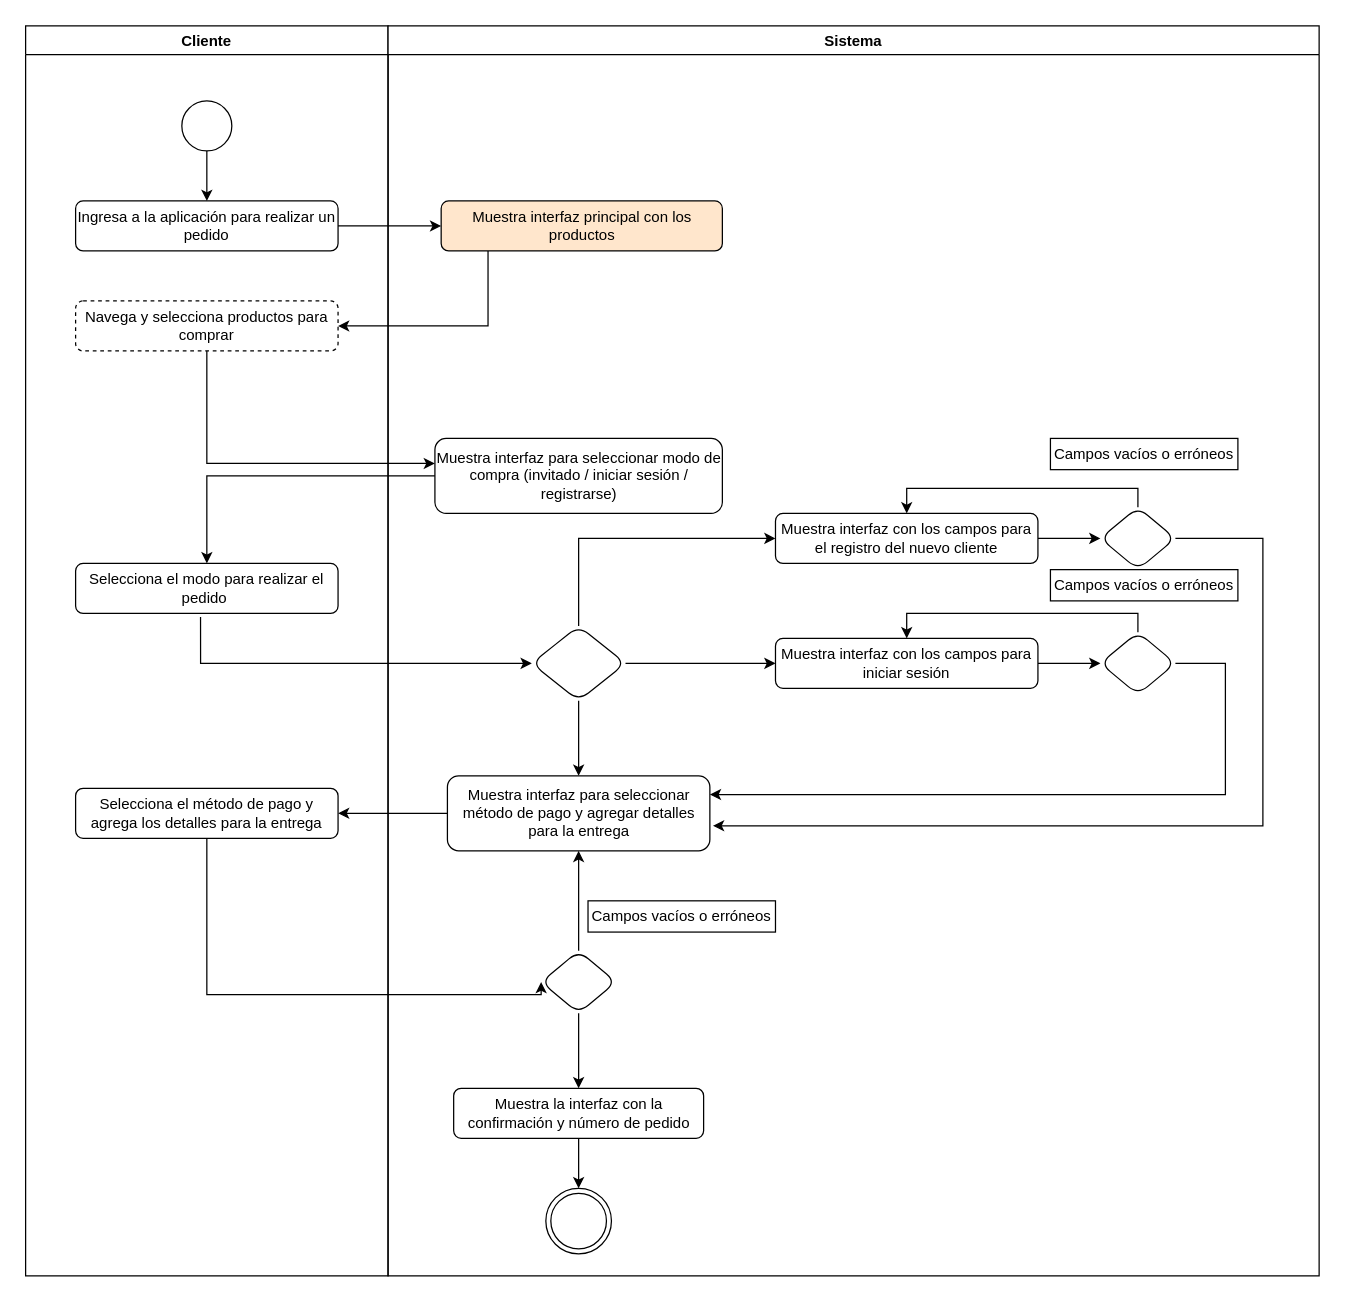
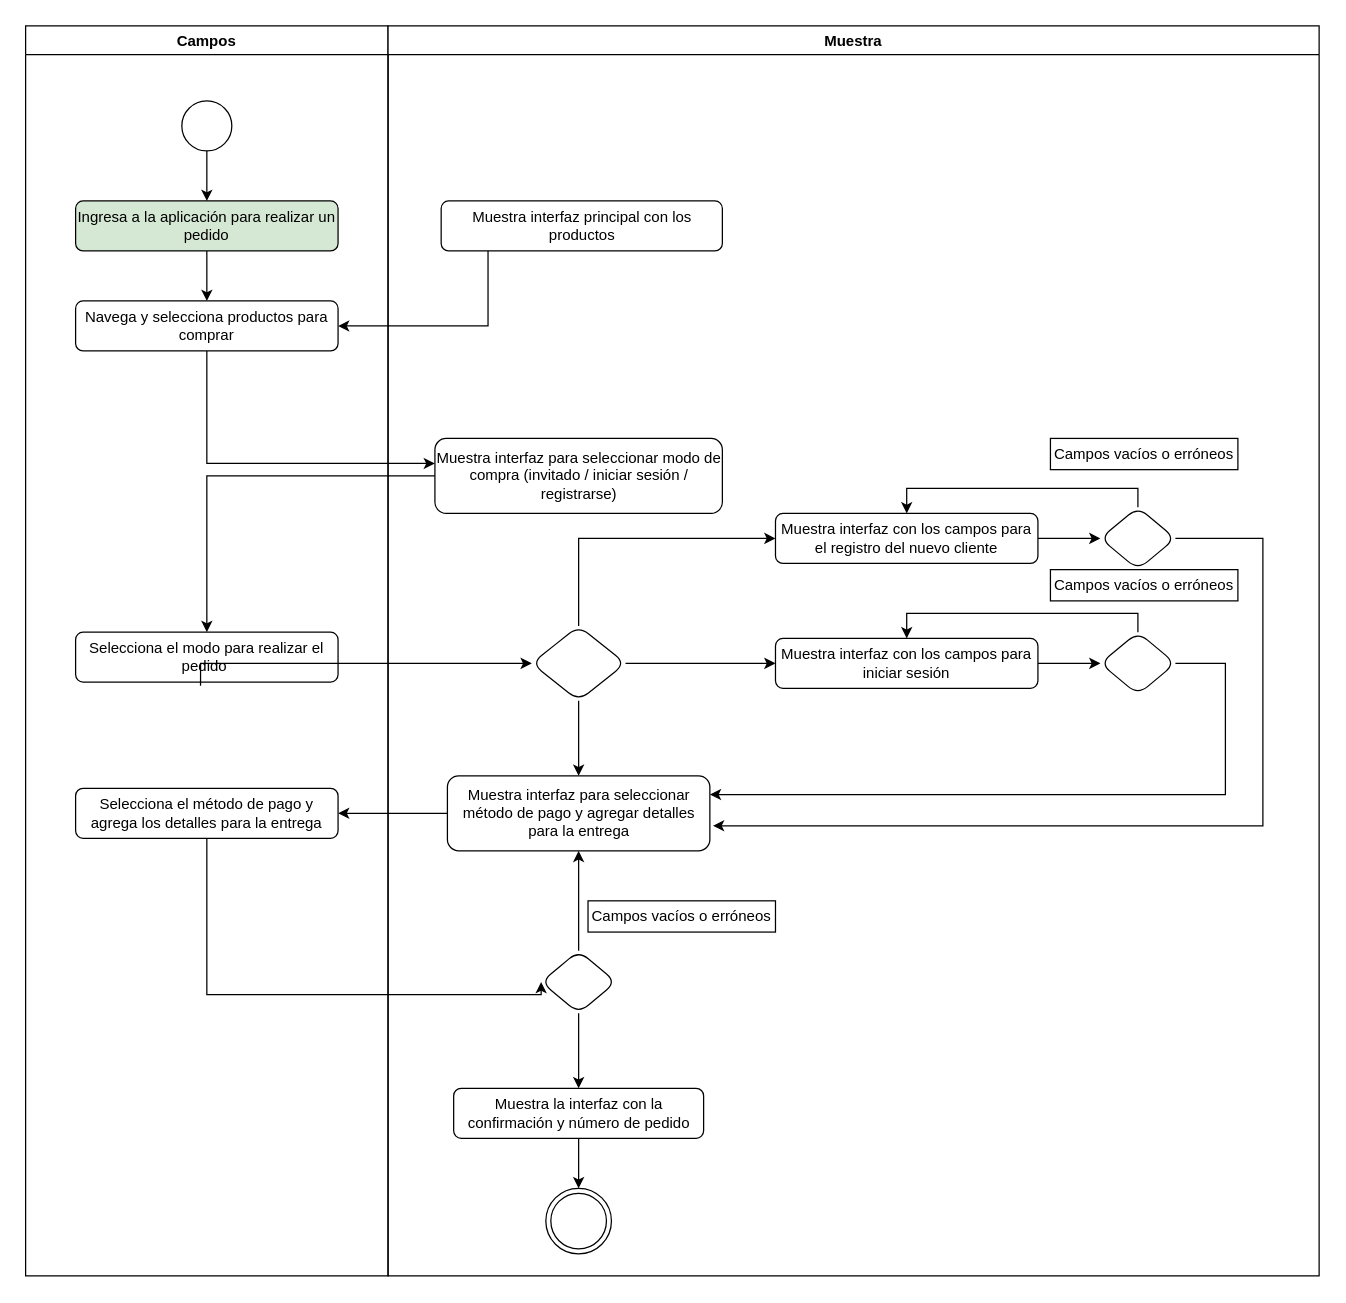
node "Cliente": label "Cliente" -> "Campos"
node "Sistema": label "Sistema" -> "Muestra"
node "Ingresa a la aplicación para realizar un pedido": fillcolor #ffffff -> #d5e8d4
edge "Ingresa a la aplicación para realizar un pedido" -> "Muestra interfaz principal con los productos": now "Ingresa a la aplicación para realizar un pedido" -> "Navega y selecciona productos para comprar"
node "Muestra interfaz principal con los productos": fillcolor #ffe6cc -> #ffffff
node "Navega y selecciona productos para comprar": style dashed -> solid
node "Selecciona el modo para realizar el pedido": moved (207, 588) -> (207, 657)
